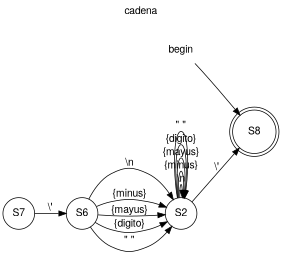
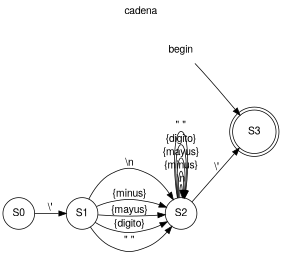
node "S8": label "S8" -> "S3"
node "S7": label "S7" -> "S0"
node "S6": label "S6" -> "S1"
